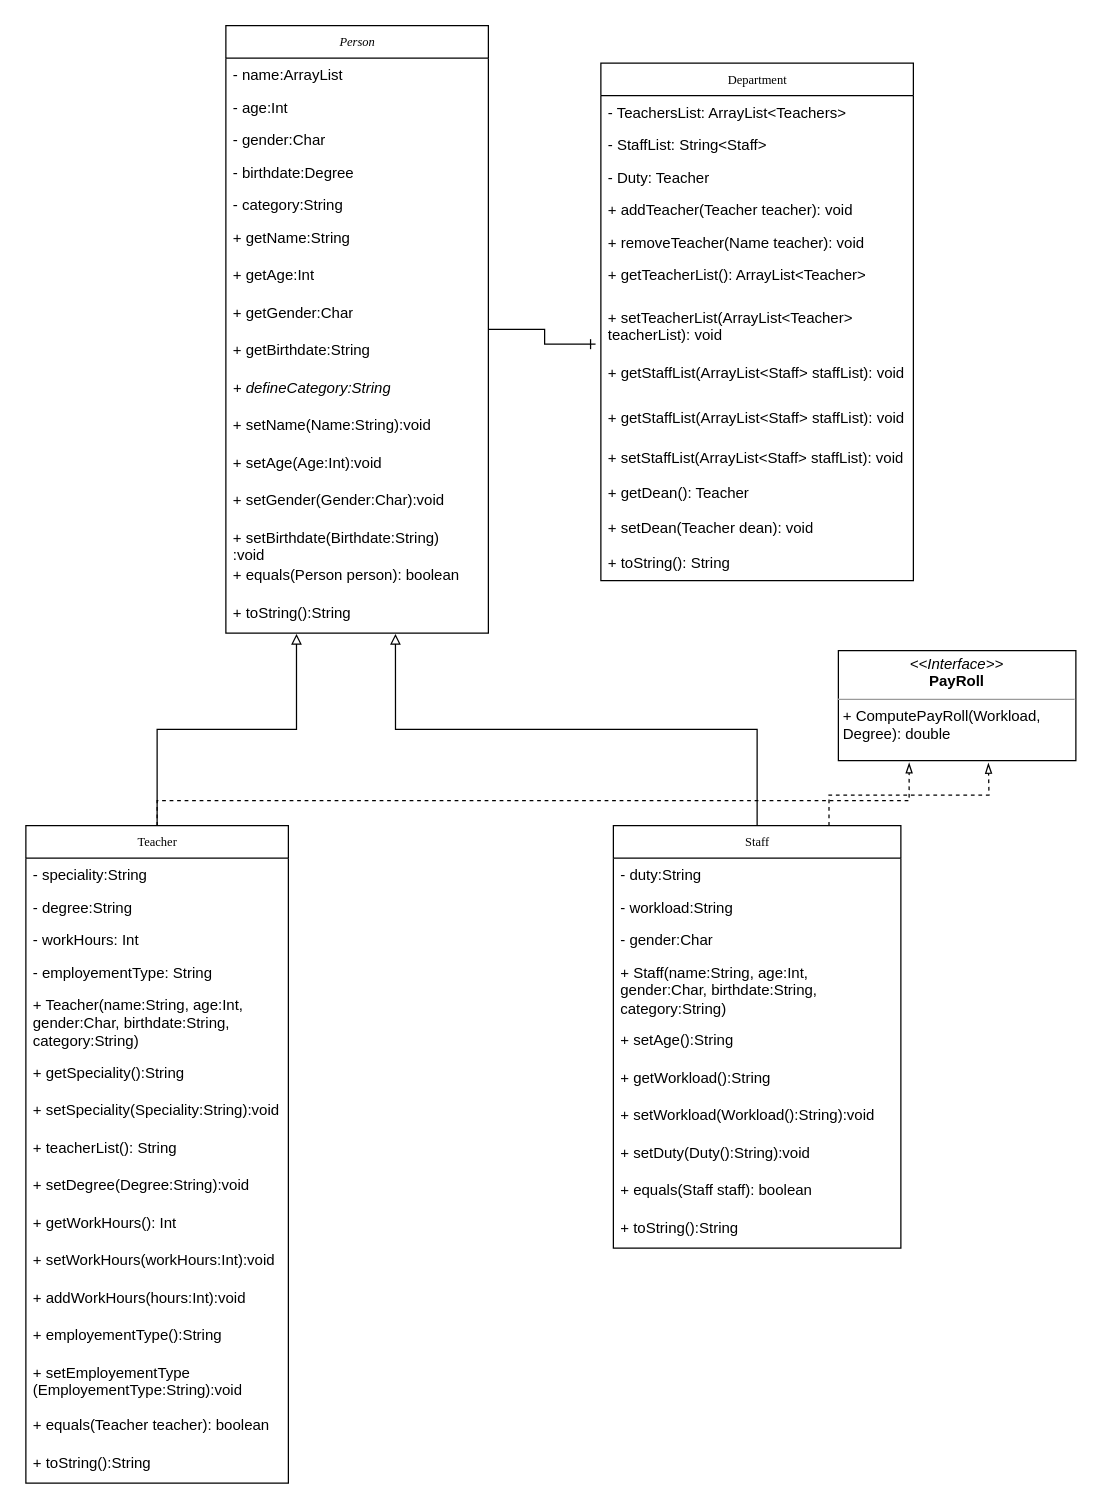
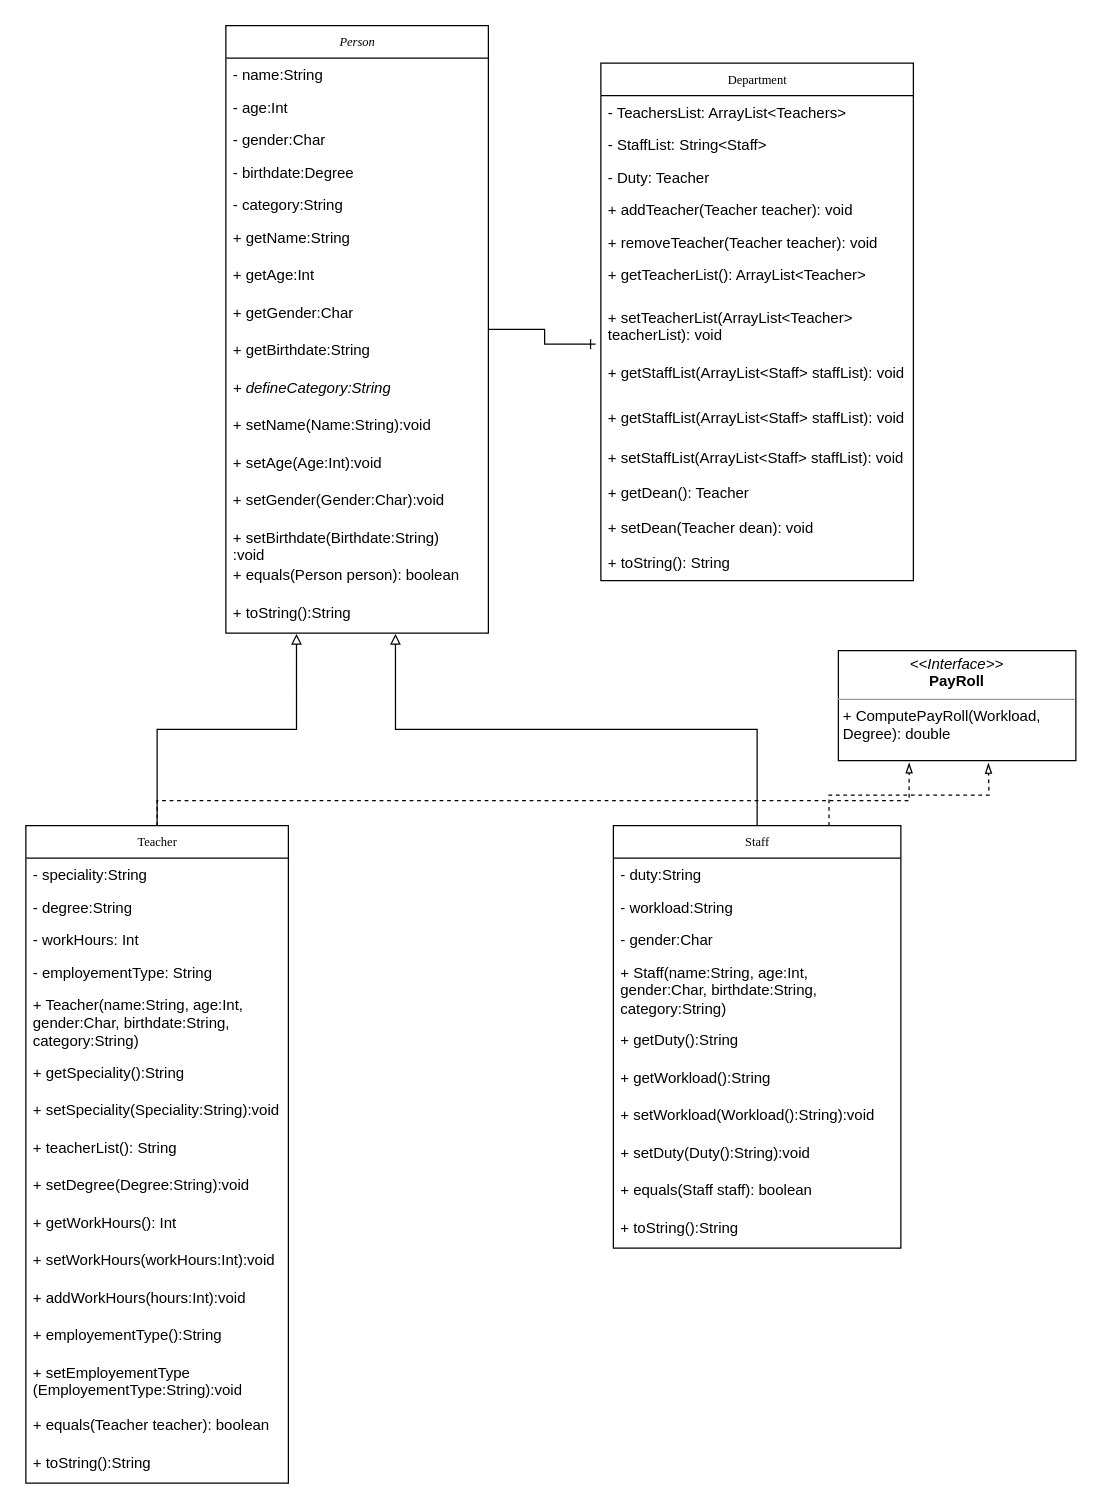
node "- name:ArrayList": label "- name:ArrayList" -> "- name:String"
node "+ removeTeacher(Name teacher): void": label "+ removeTeacher(Name teacher): void" -> "+ removeTeacher(Teacher teacher): void"
node "+ setAge():String": label "+ setAge():String" -> "+ getDuty():String"
